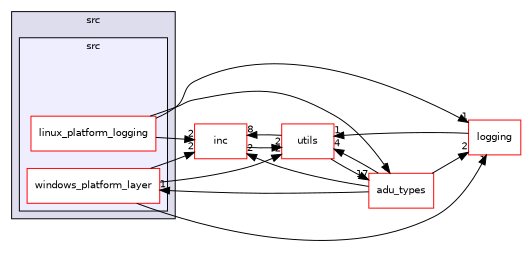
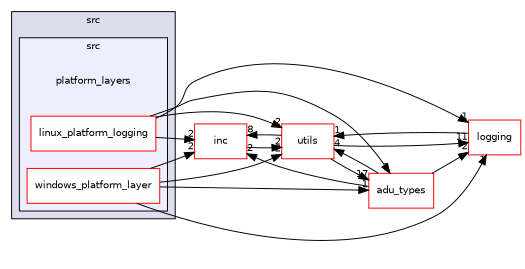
node "platform_layers": added
edge "linux_platform_logging" -> "utils": added
edge "utils" -> "logging": added
edge "adu_types" -> "windows_platform_layer": reversed
